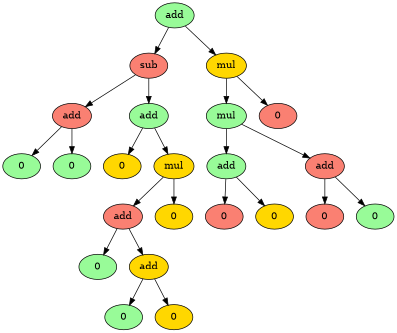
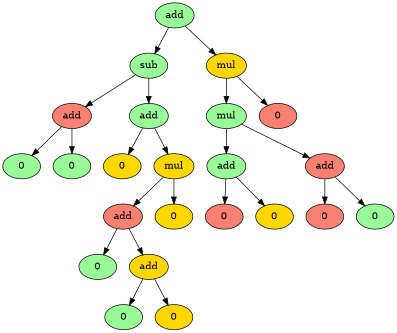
node "sub": fillcolor salmon -> palegreen
